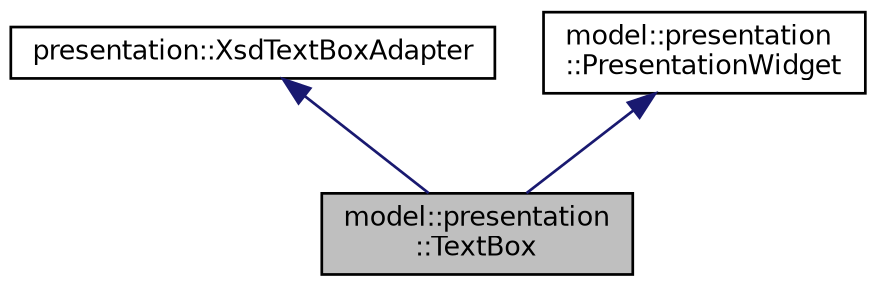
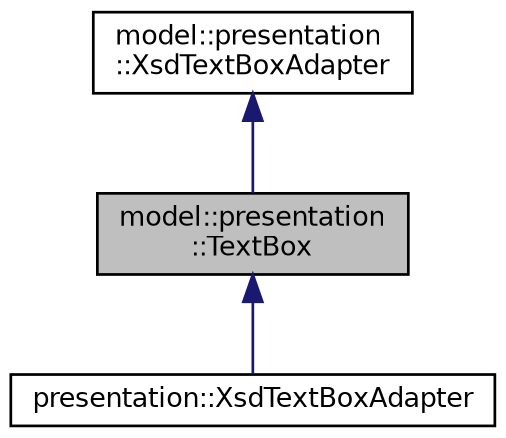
node "model::presentation ::PresentationWidget": label "model::presentation ::PresentationWidget" -> "model::presentation ::XsdTextBoxAdapter"
edge "model::presentation ::TextBox" -> "presentation::XsdTextBoxAdapter": reversed
